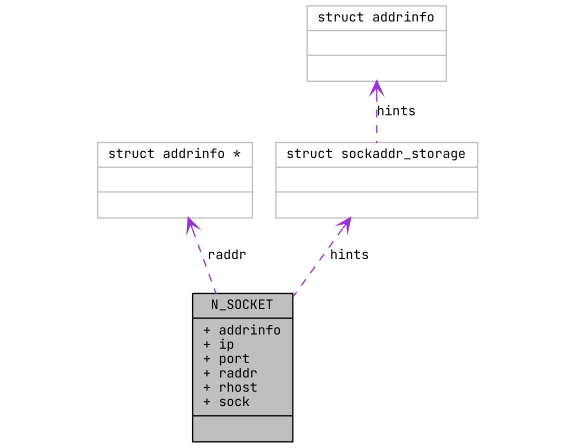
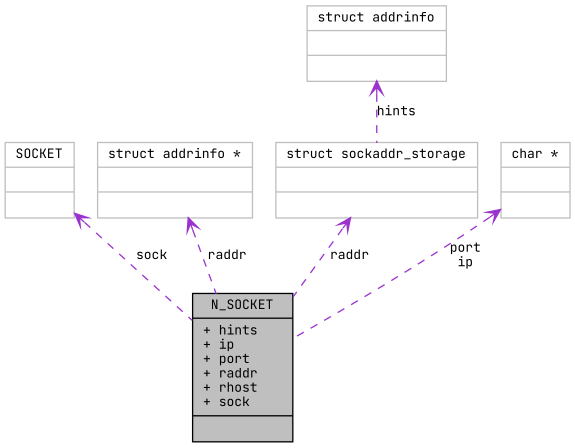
node "SOCKET": added
node "char *": added
edge "N_SOCKET" -> "struct sockaddr_storage": label "hints" -> "raddr"
node "N_SOCKET": text "+ addrinfo" -> "+ hints"
